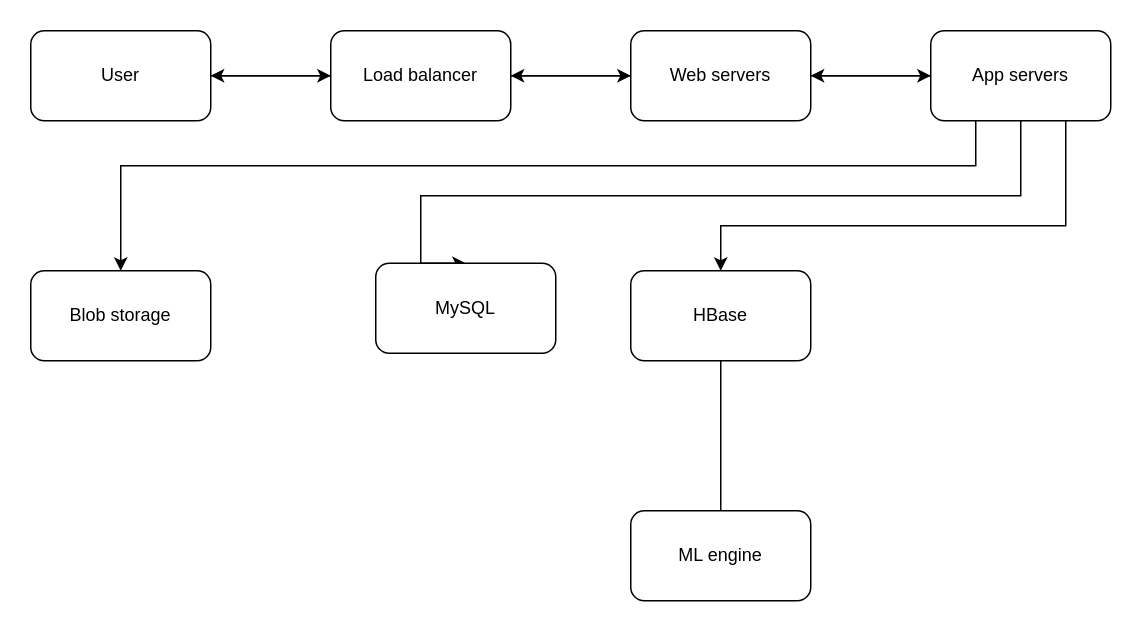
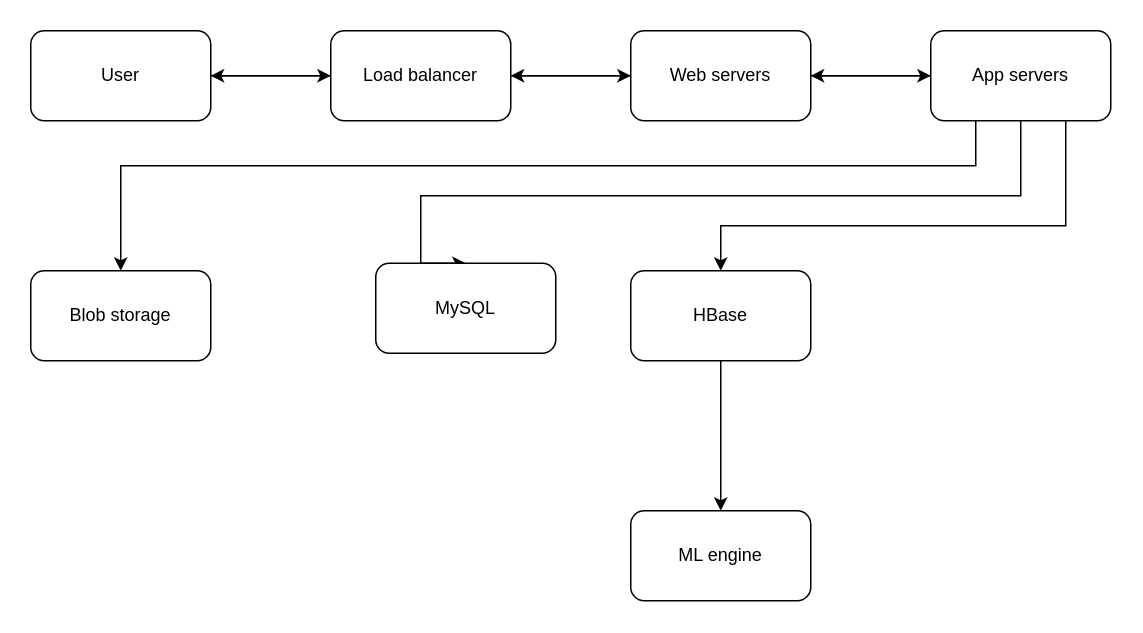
edge "HBase" -- "ML engine": arrowhead none -> classic
